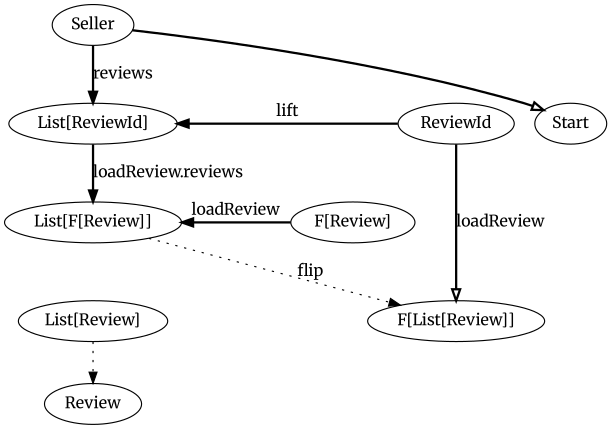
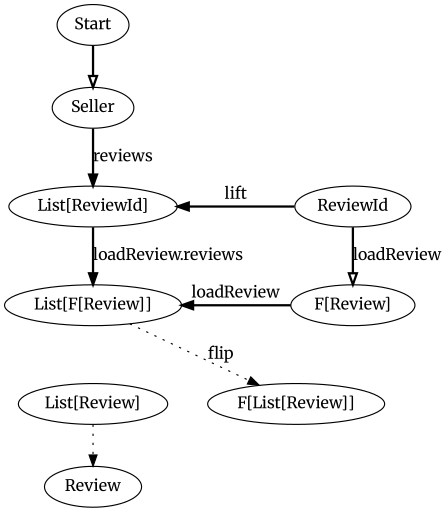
edge "Seller" -> "Start": reversed
edge "ReviewId" -> "F[List[Review]]": now "ReviewId" -> "F[Review]"
